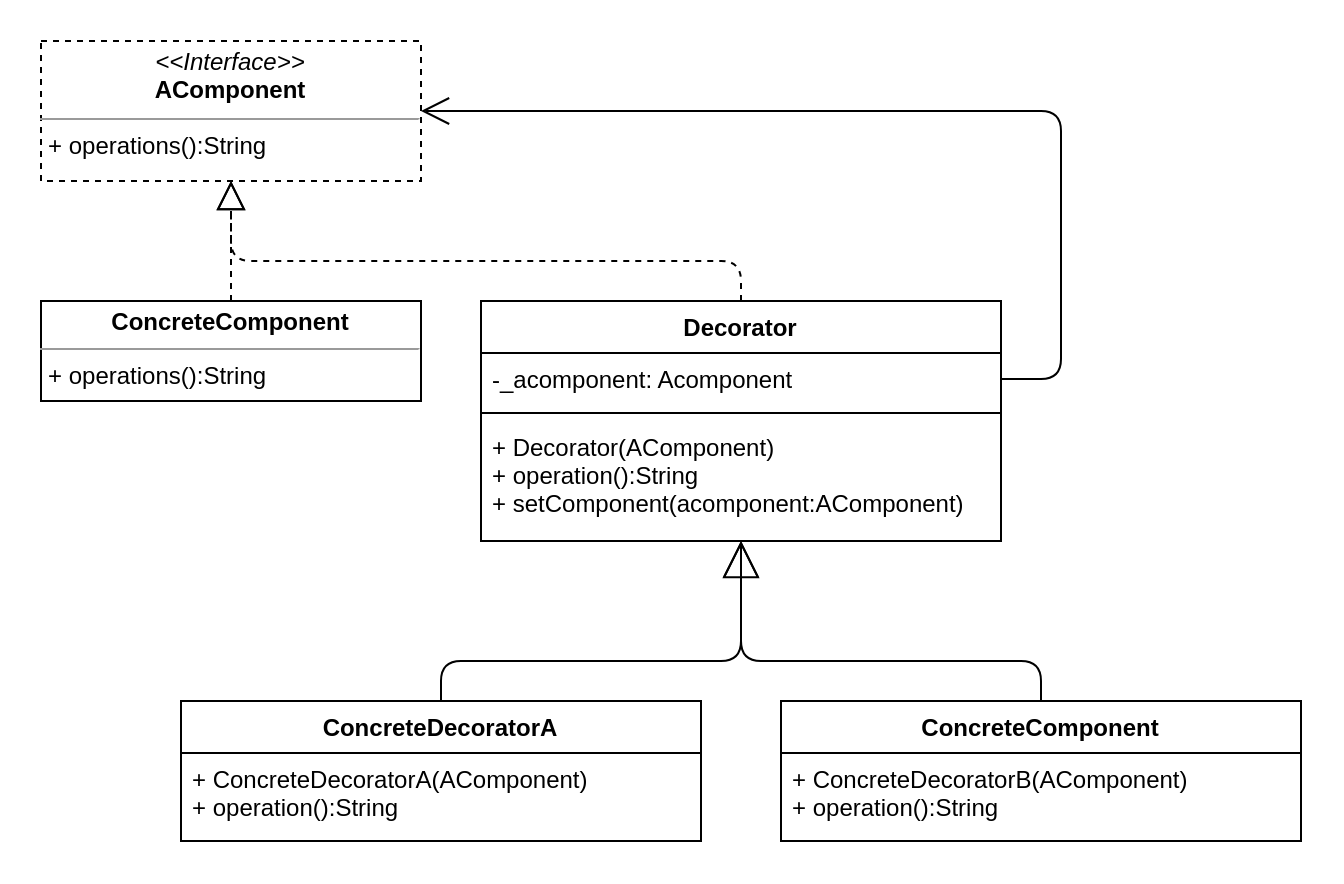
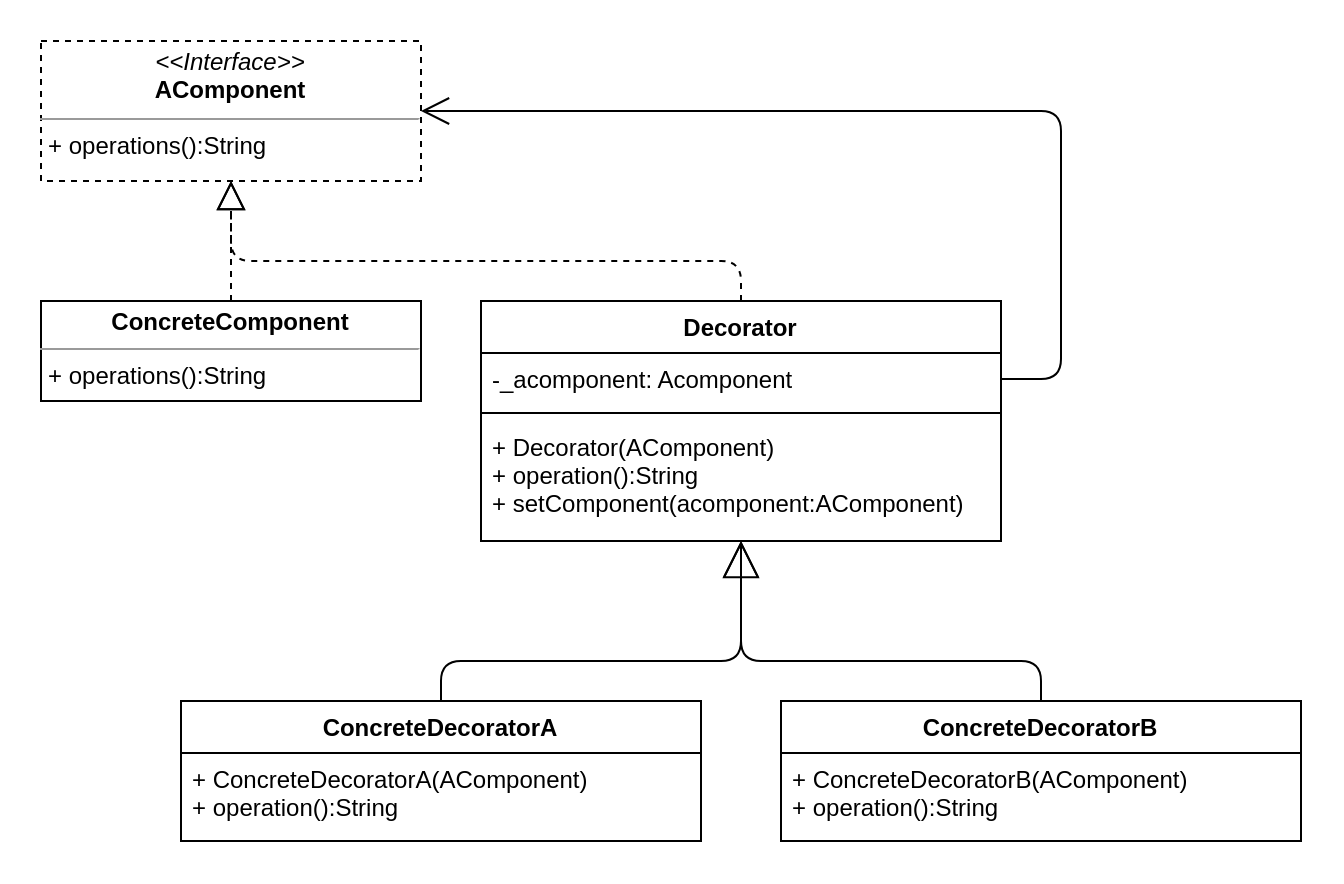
node "ConcreteComponent": label "ConcreteComponent" -> "ConcreteDecoratorB"
